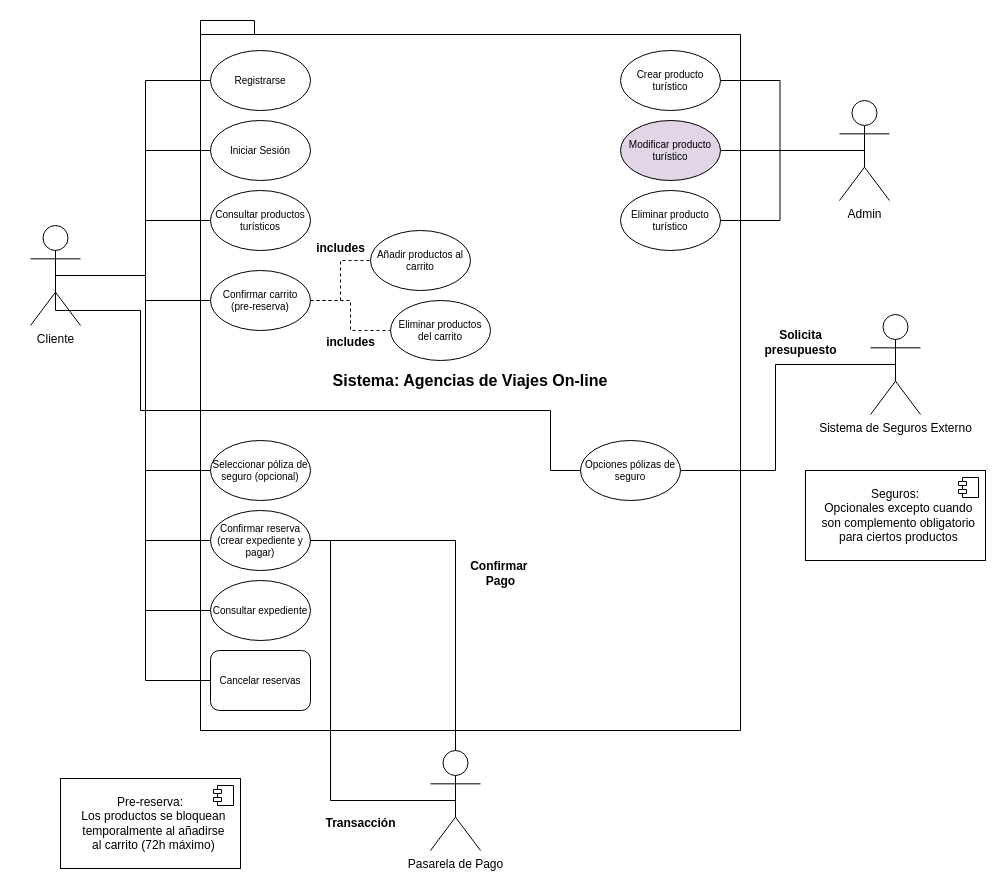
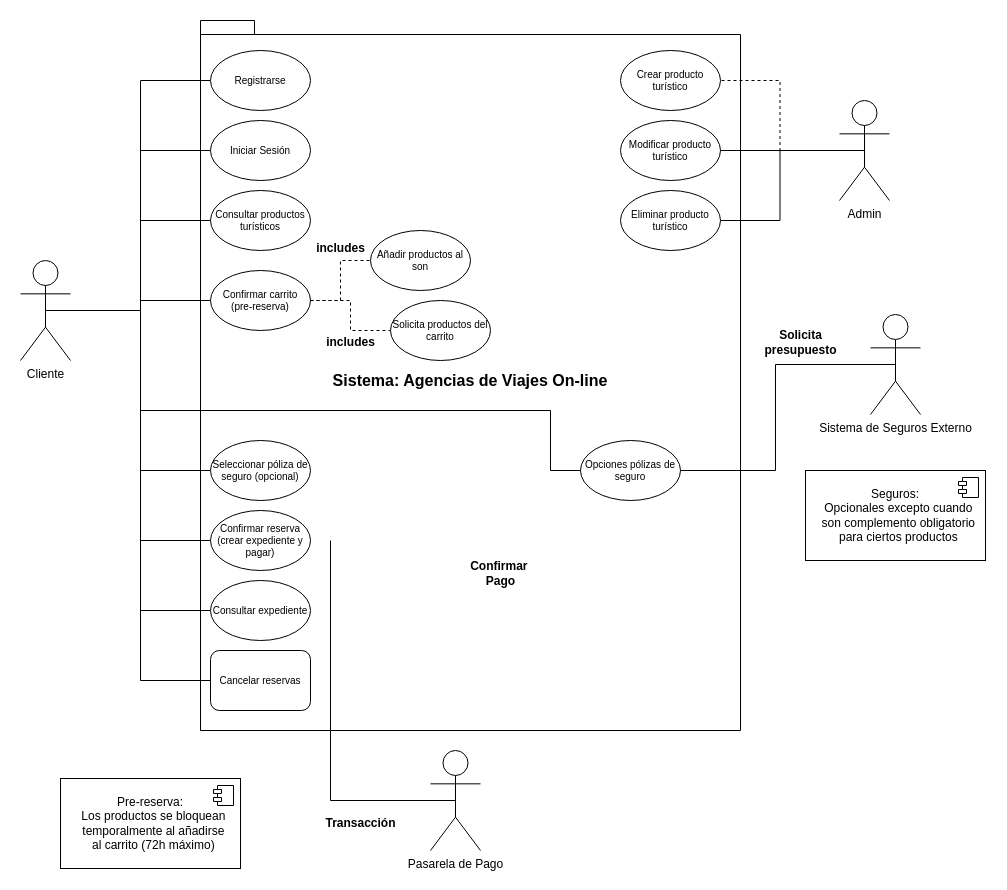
edge "Crear producto turístico" -- "Admin": style solid -> dashed
node "Modificar producto turístico": fillcolor #e1d5e7 -> #ffffff
node "Añadir productos al carrito": label "Añadir productos al carrito" -> "Añadir productos al son"
node "Cliente": moved (56, 276) -> (46, 311)
node "Eliminar productos del carrito": label "Eliminar productos del carrito" -> "Solicita productos del carrito"
edge "Confirmar reserva (crear expediente y pagar)" -- "Pasarela de Pago": removed
